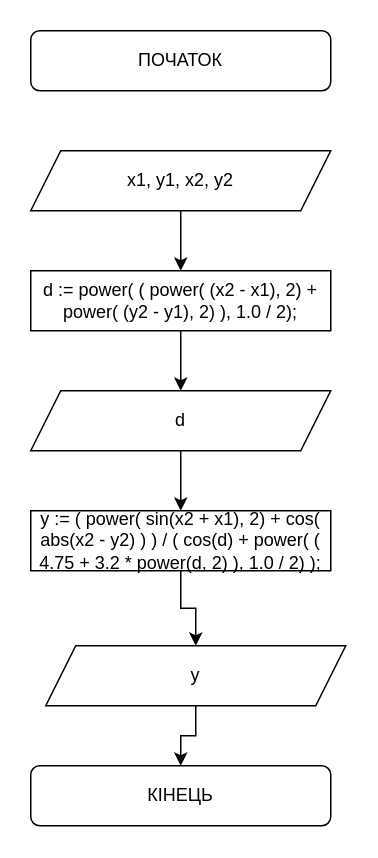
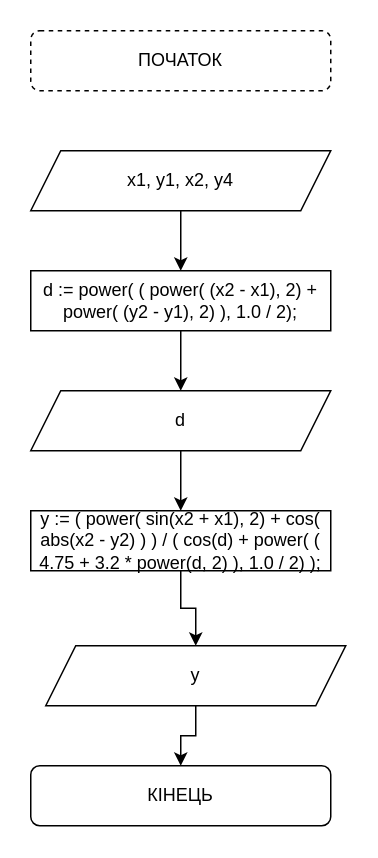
node "ПОЧАТОК": style solid -> dashed
node "x1, y1, x2, y2": label "x1, y1, x2, y2" -> "x1, y1, x2, y4"
